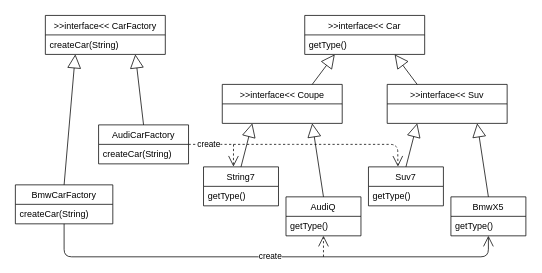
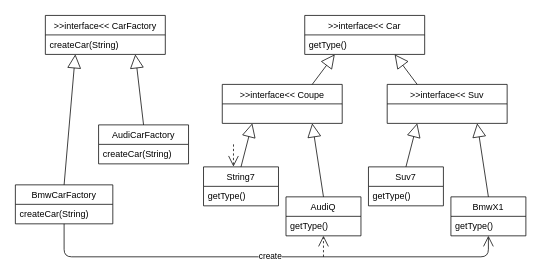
edge "AudiCarFactory" -> "Suv7": removed, label "create"
node "BmwX5": label "BmwX5" -> "BmwX1"
